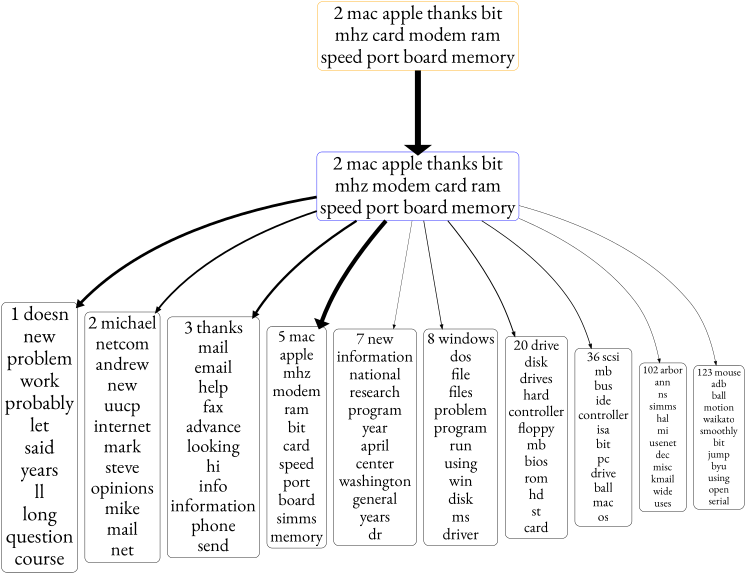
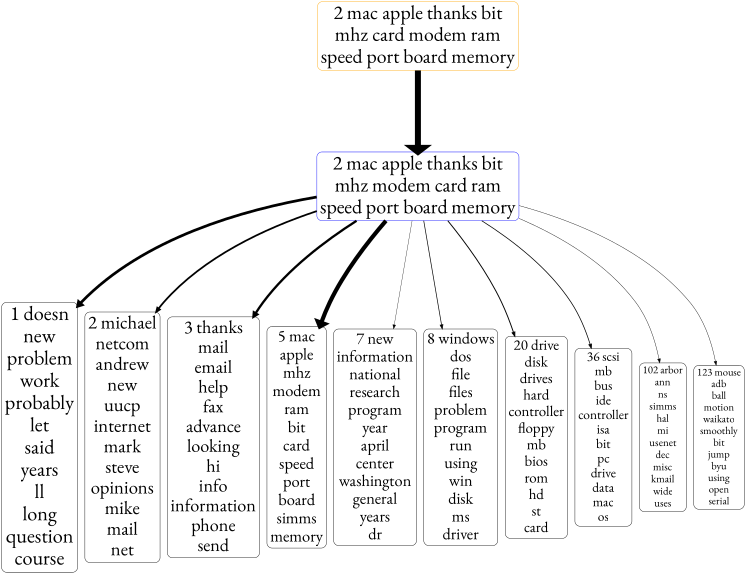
node "36 scsi mb bus ide controller isa bit pc drive ball mac os": label "36 scsi mb bus ide controller isa bit pc drive ball mac os" -> "36 scsi mb bus ide controller isa bit pc drive data mac os"
